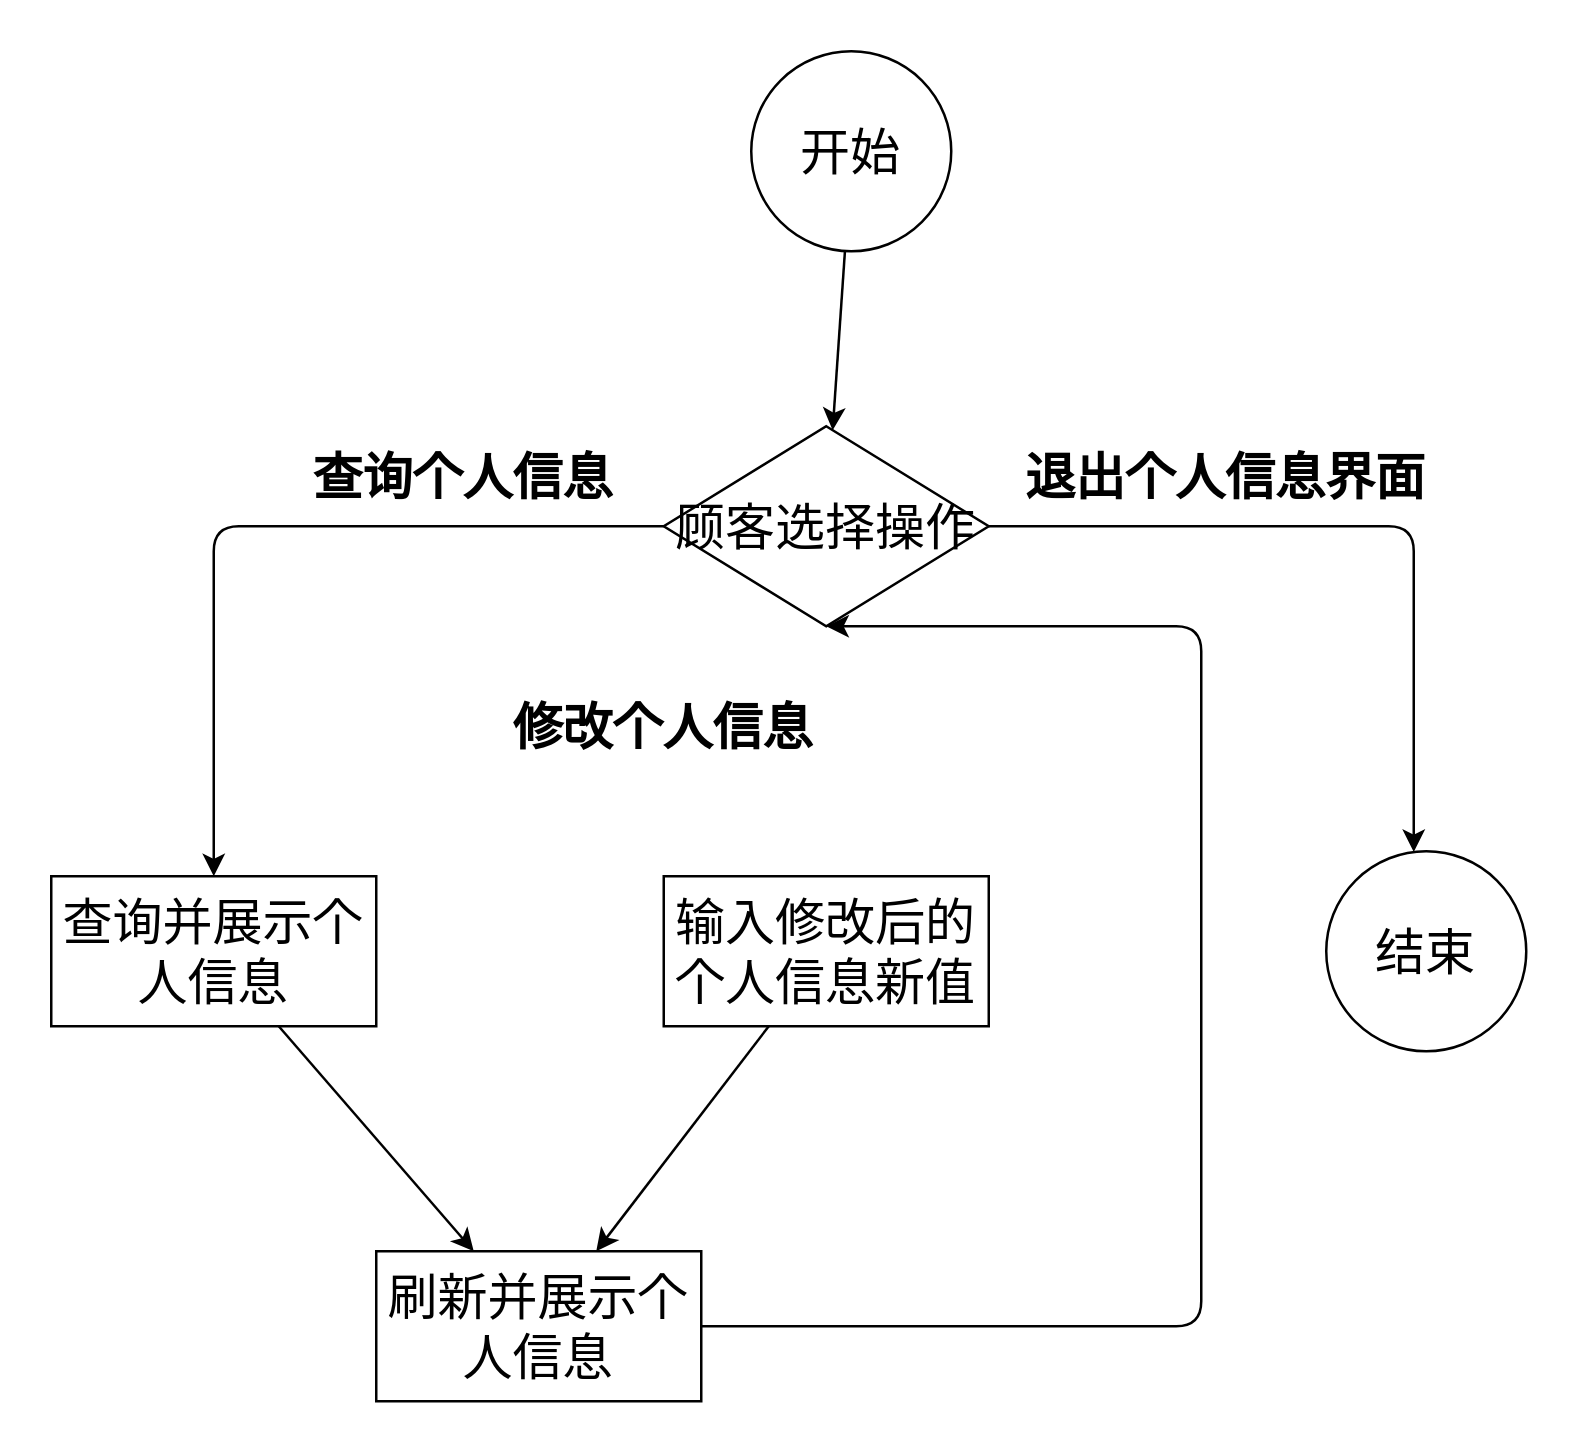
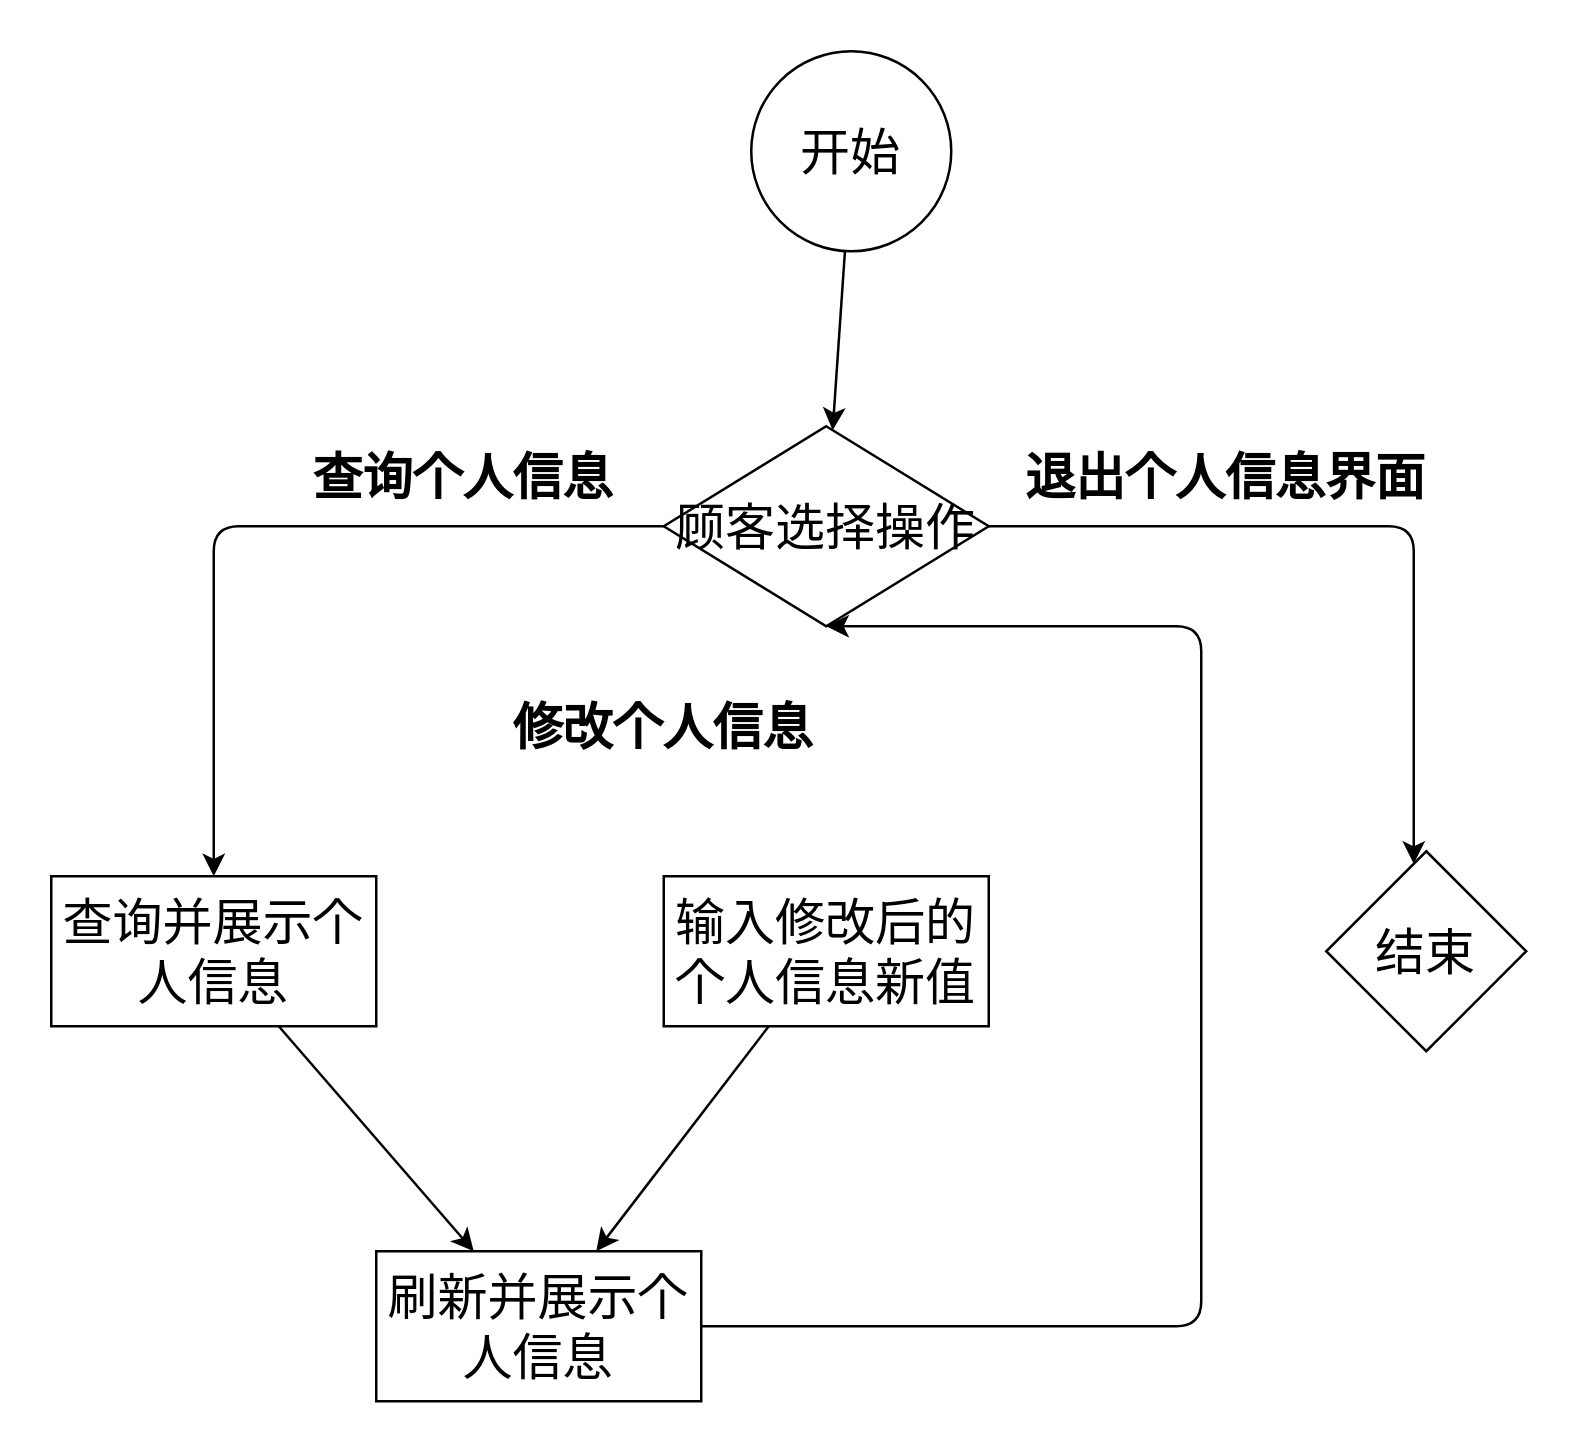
node "结束": shape ellipse -> diamond
